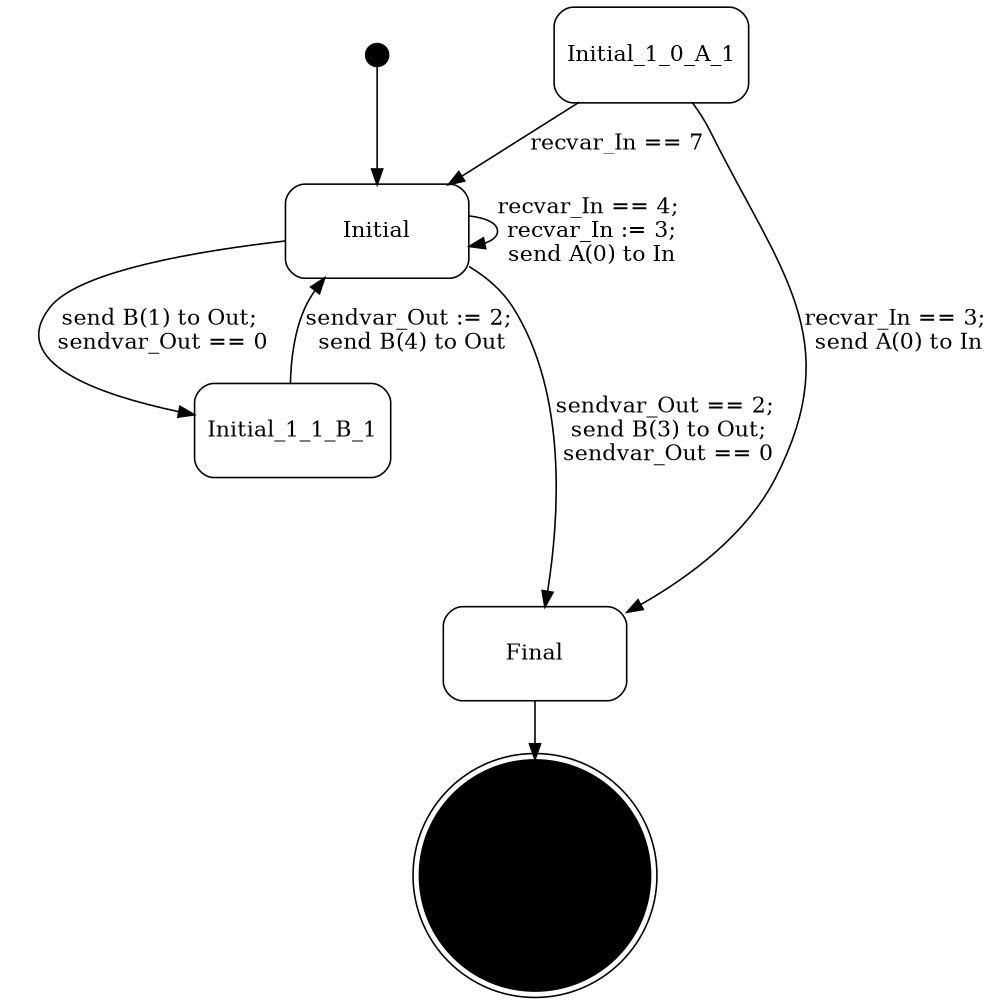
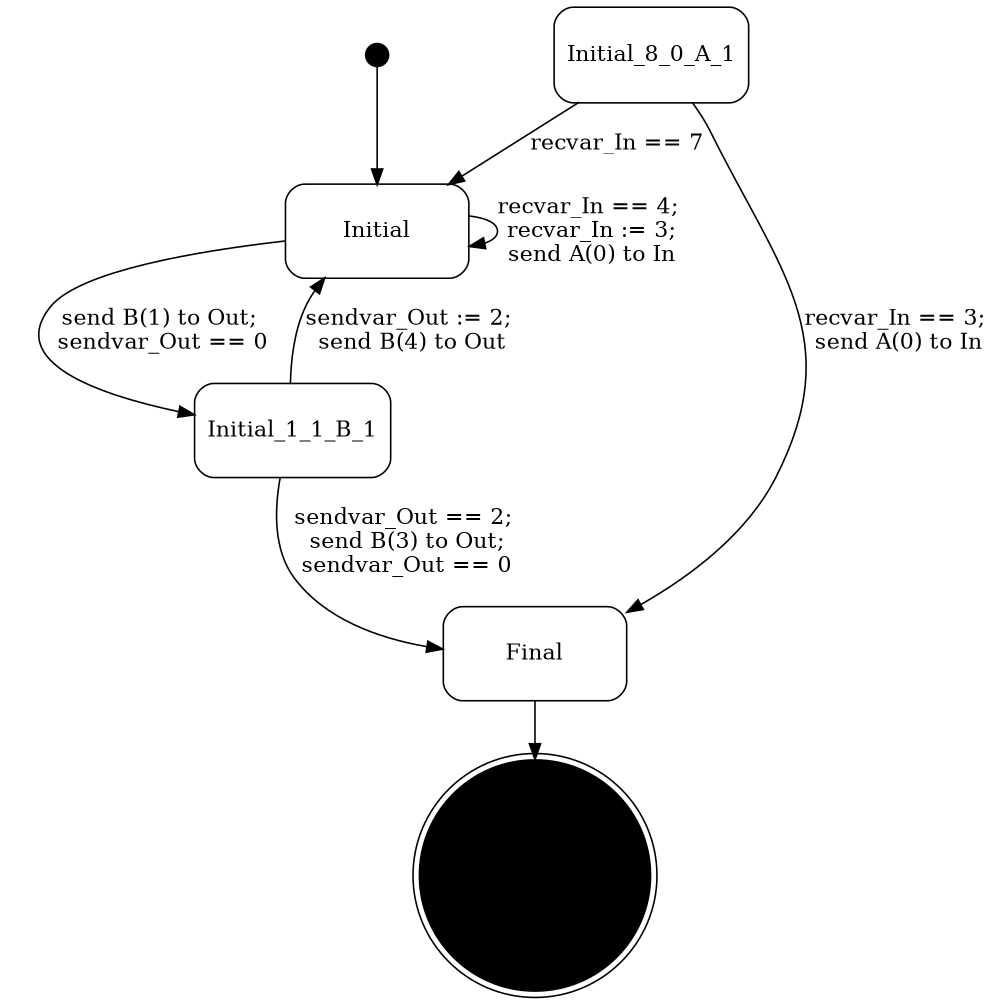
node "Initial_1_0_A_1": label "Initial_1_0_A_1" -> "Initial_8_0_A_1"
edge "Initial" -> "Final": now "Initial_1_1_B_1" -> "Final"
